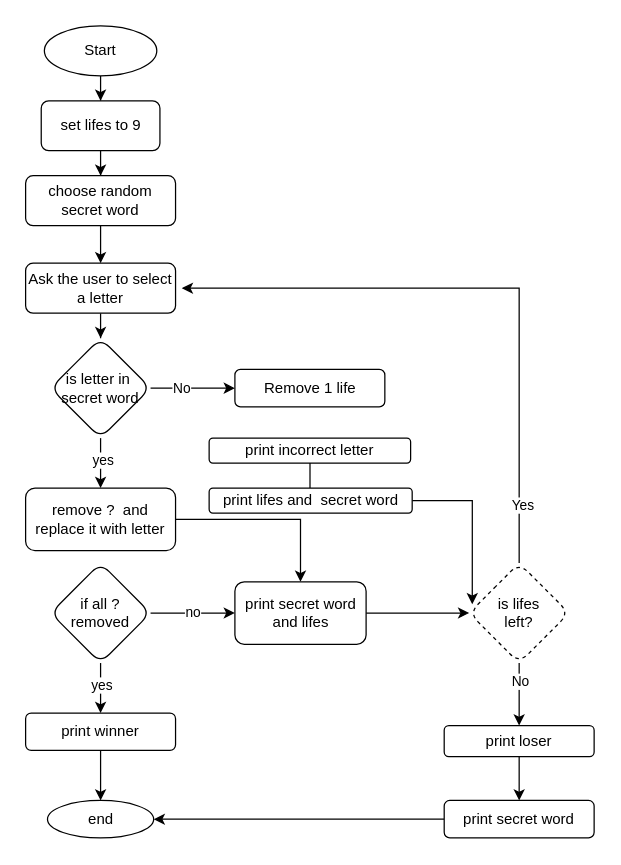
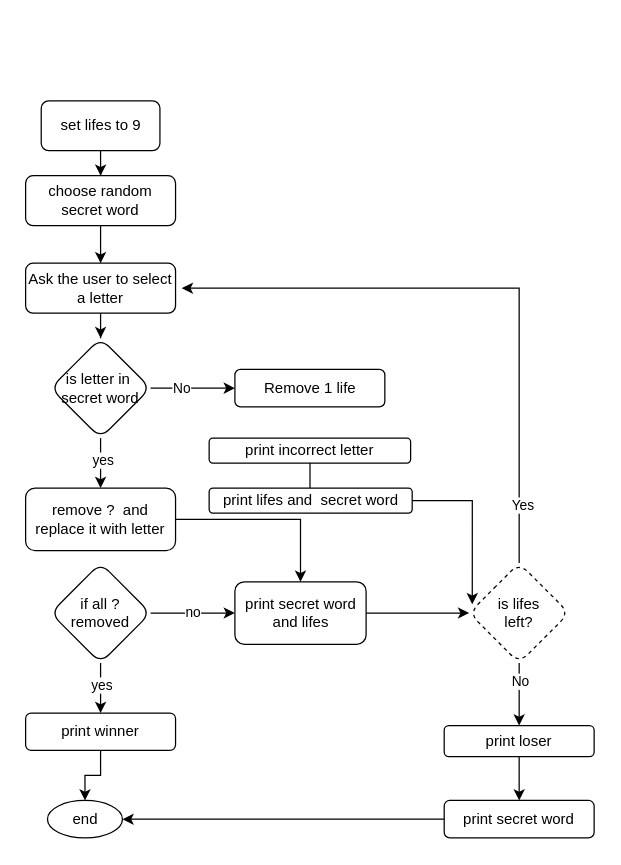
node "Start": removed
edge "Start" -> "set lifes to 9": removed
node "end": size 106x38 -> 75x38
